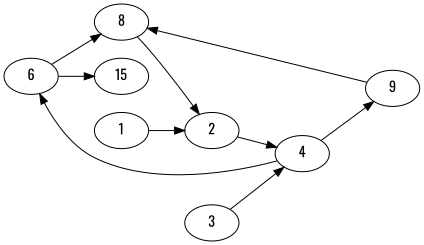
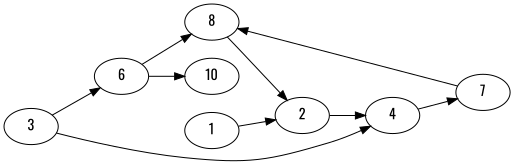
node "15": label "15" -> "10"
node "9": label "9" -> "7"
edge "4" -> "6": now "3" -> "6"
